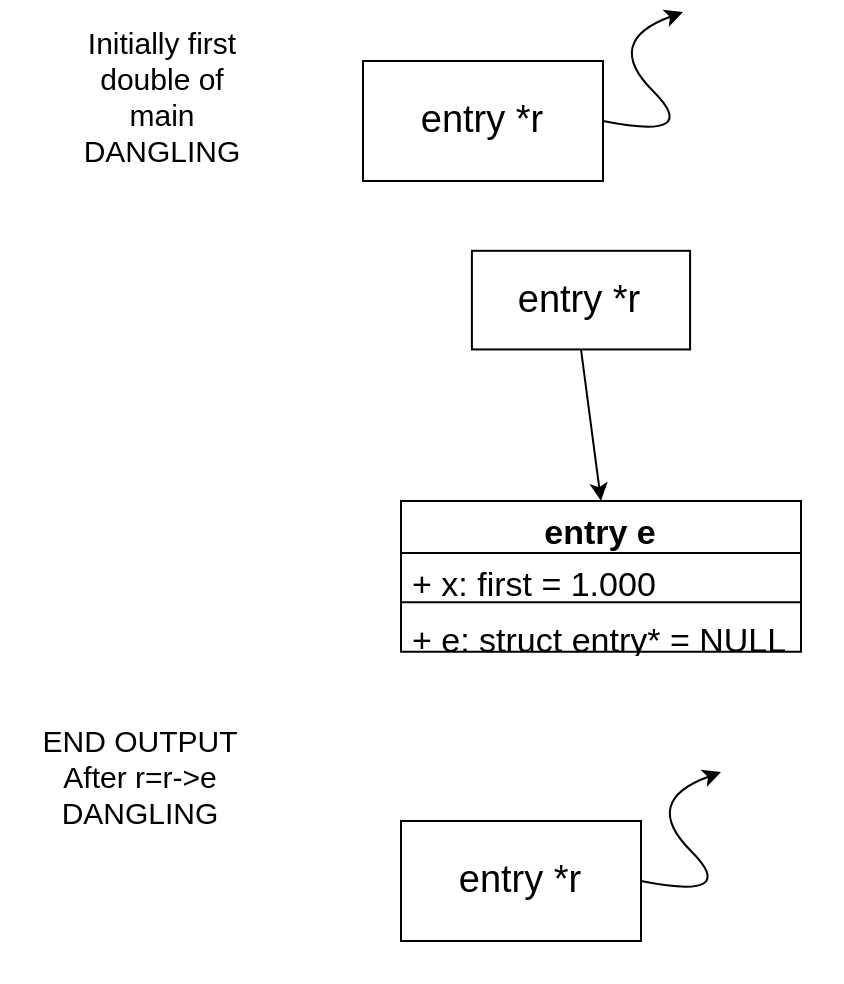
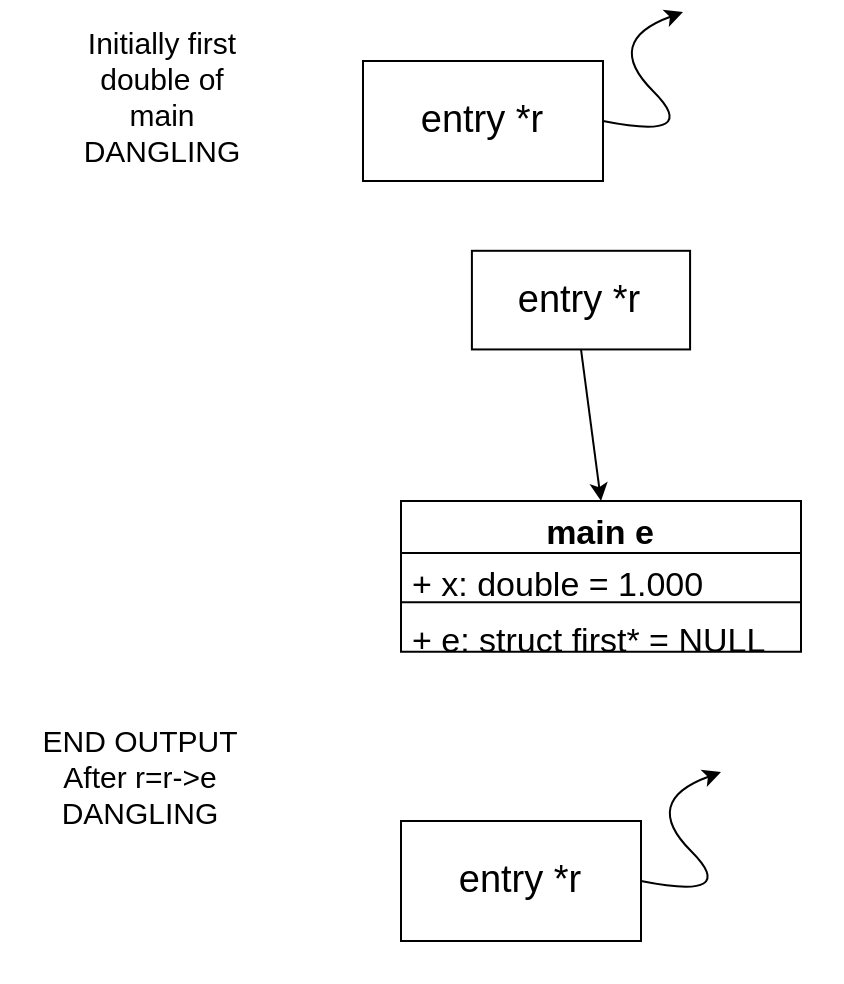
node "entry e": label "entry e" -> "main e"
node "+ x: first = 1.000": label "+ x: first = 1.000" -> "+ x: double = 1.000"
node "+ e: struct entry* = NULL": label "+ e: struct entry* = NULL" -> "+ e: struct first* = NULL"
